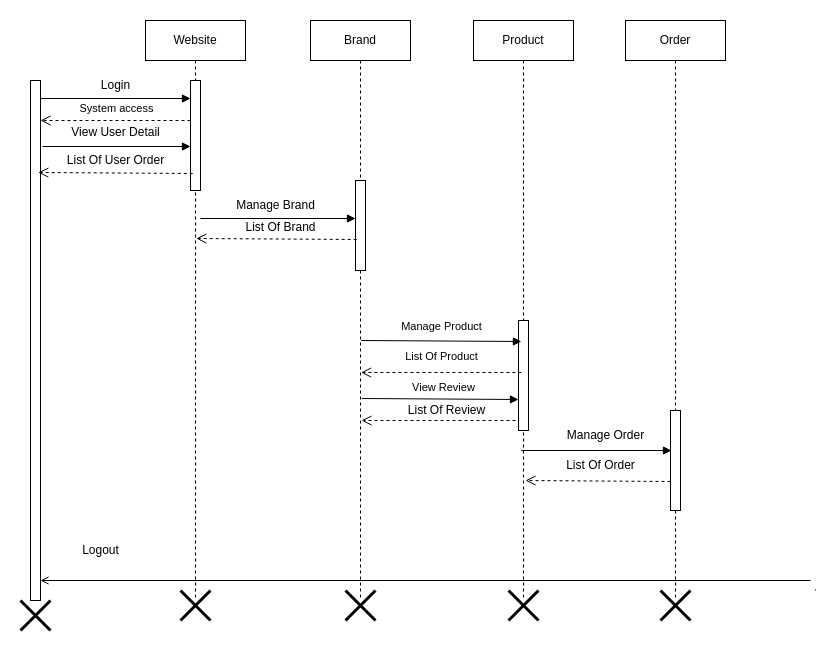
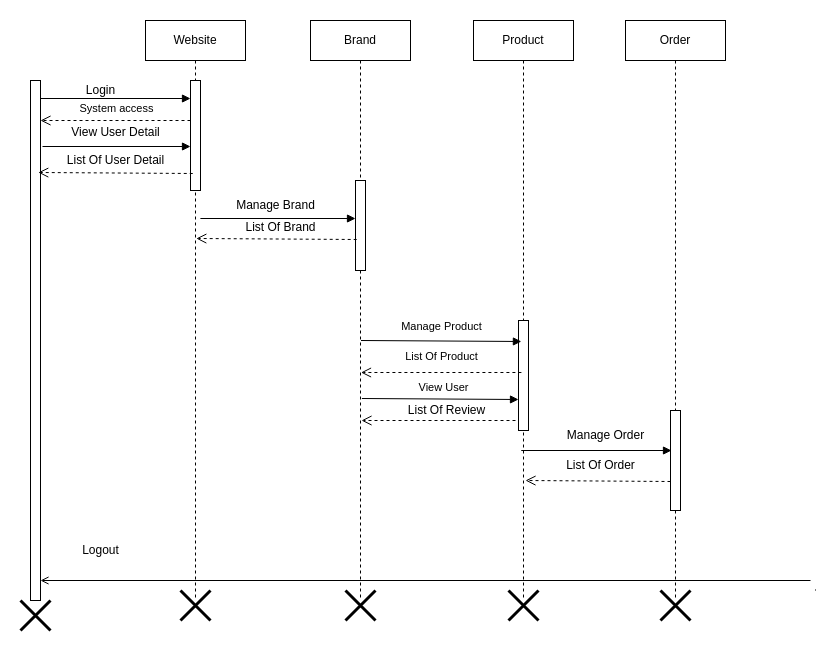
node "Login": moved (116, 86) -> (101, 91)
node "List Of User Order": label "List Of User Order" -> "List Of User Detail"
node "View Review": label "View Review" -> "View User"
